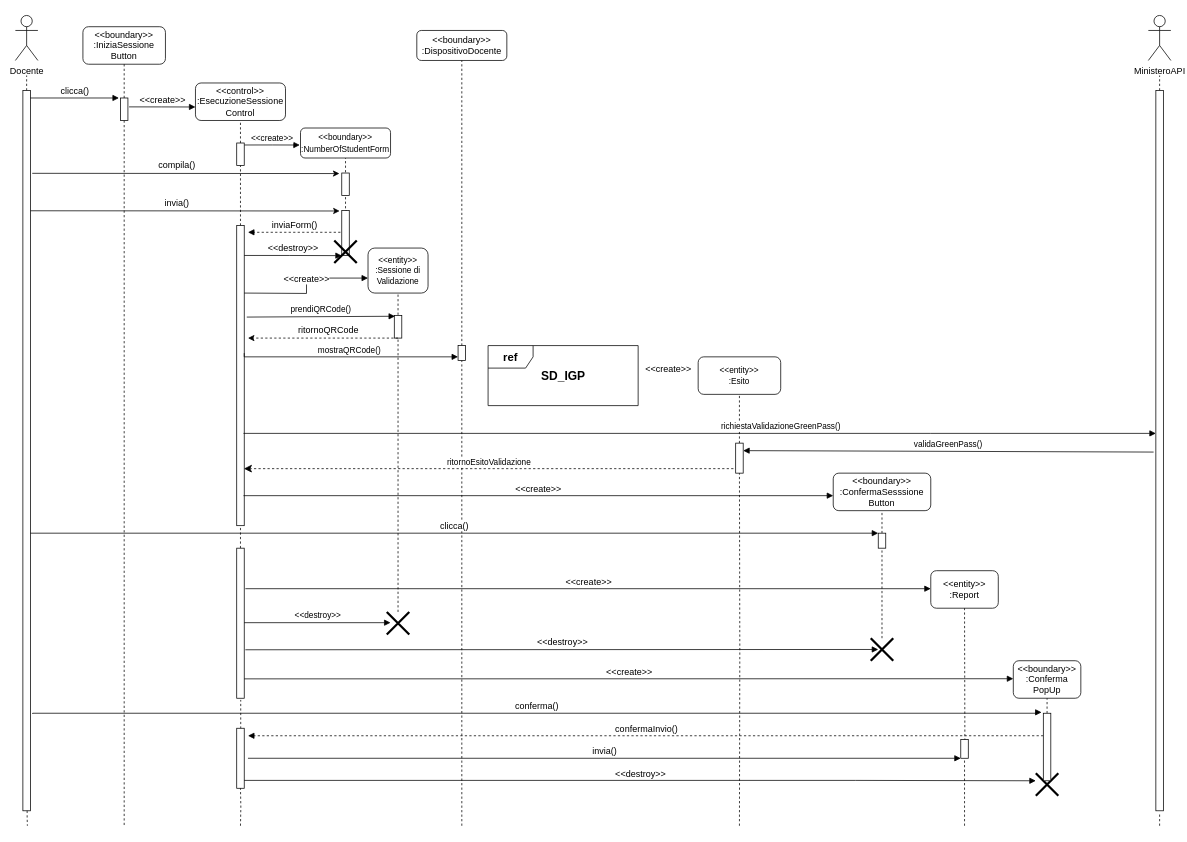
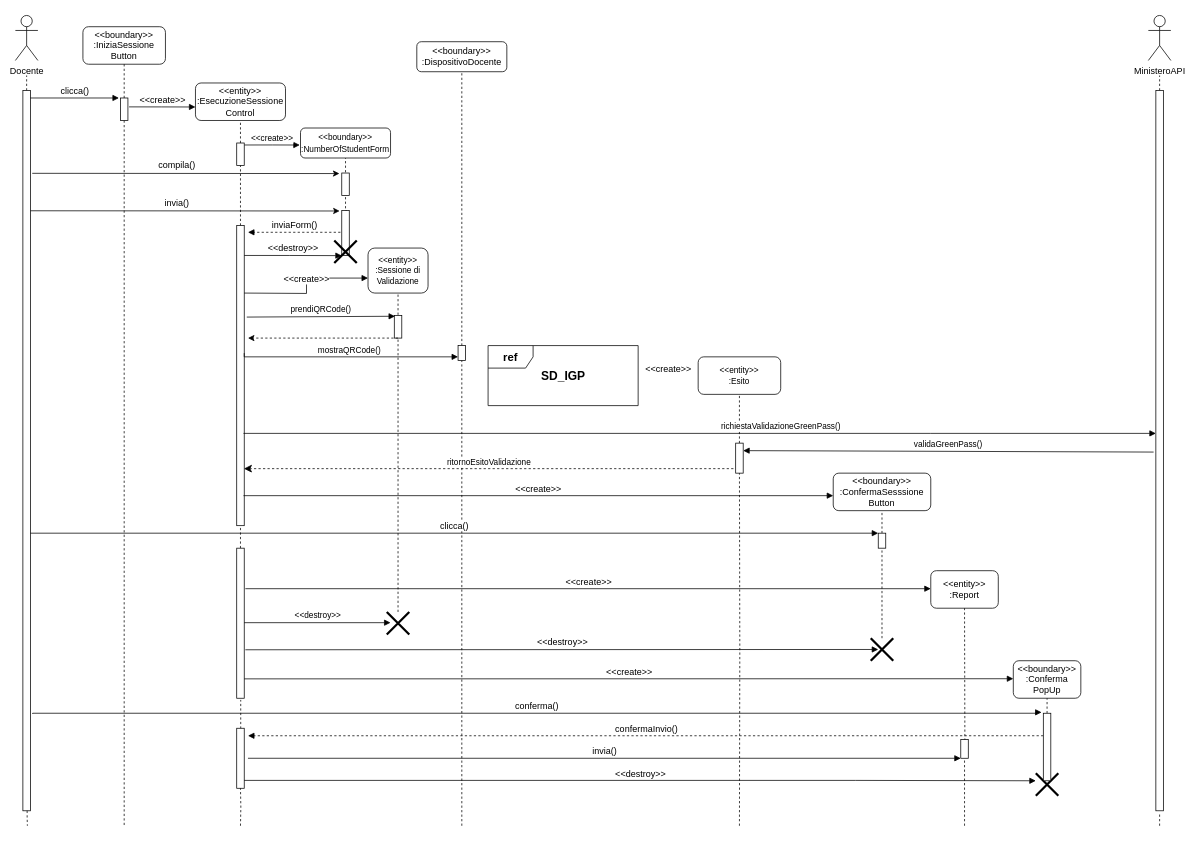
node "<<boundary>> :DispositivoDocente": moved (462, 45) -> (462, 57)
node "<<control>> :EsecuzioneSessione Control": label "<<control>> :EsecuzioneSessione Control" -> "<<entity>> :EsecuzioneSessione Control"
node "ritornoQRCode": removed
